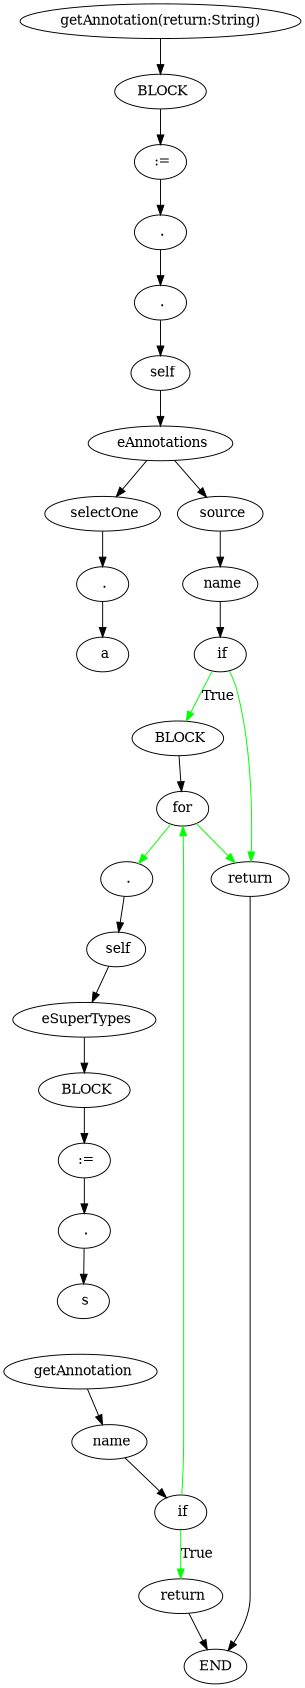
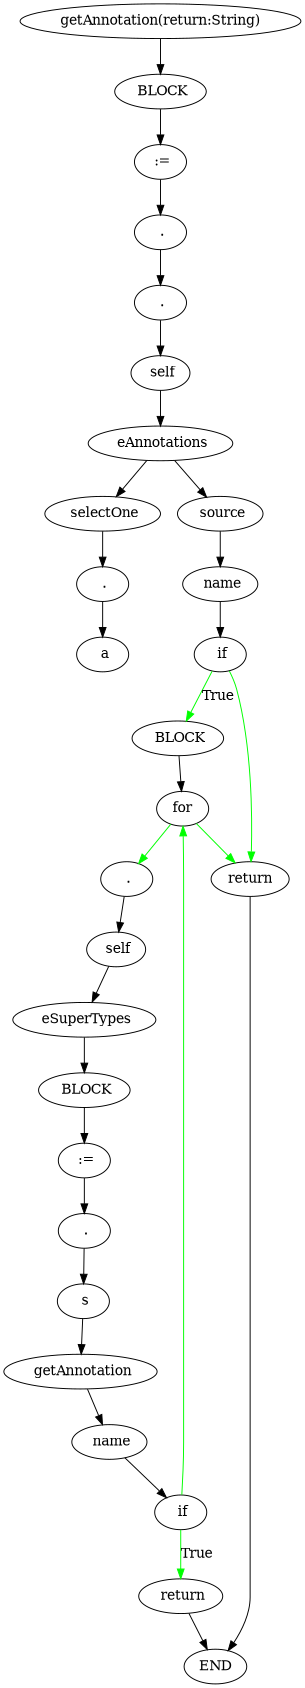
edge "s" -> "getAnnotation": added
